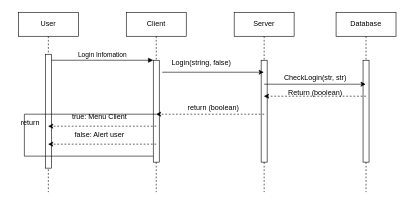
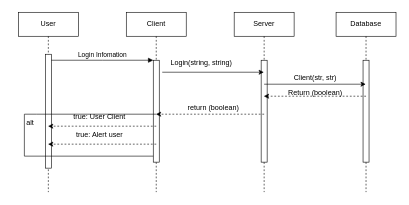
node "Login(string, false)": label "Login(string, false)" -> "Login(string, string)"
node "CheckLogin(str, str)": label "CheckLogin(str, str)" -> "Client(str, str)"
node "true: Menu Client": label "true: Menu Client" -> "true: User Client"
node "return": label "return" -> "alt"
node "false: Alert user": label "false: Alert user" -> "true: Alert user"
